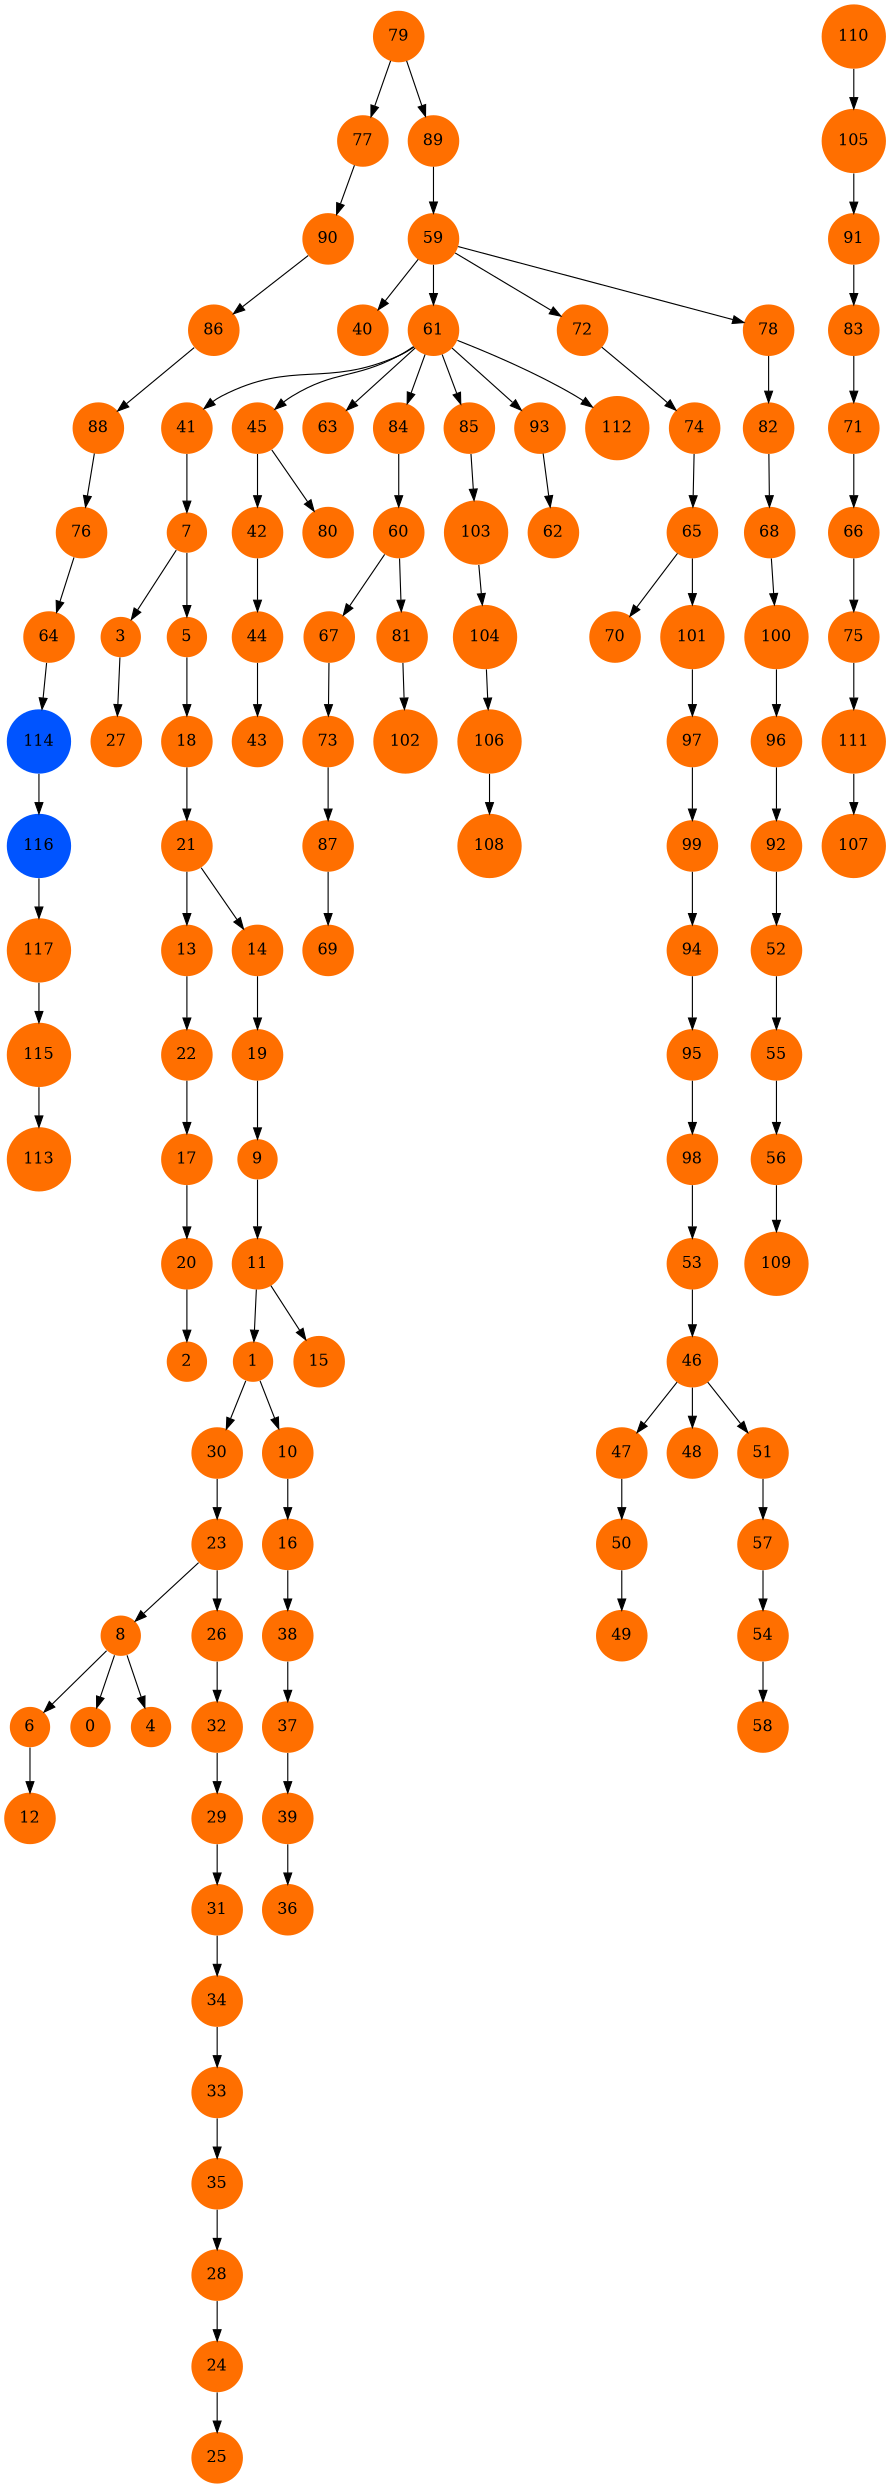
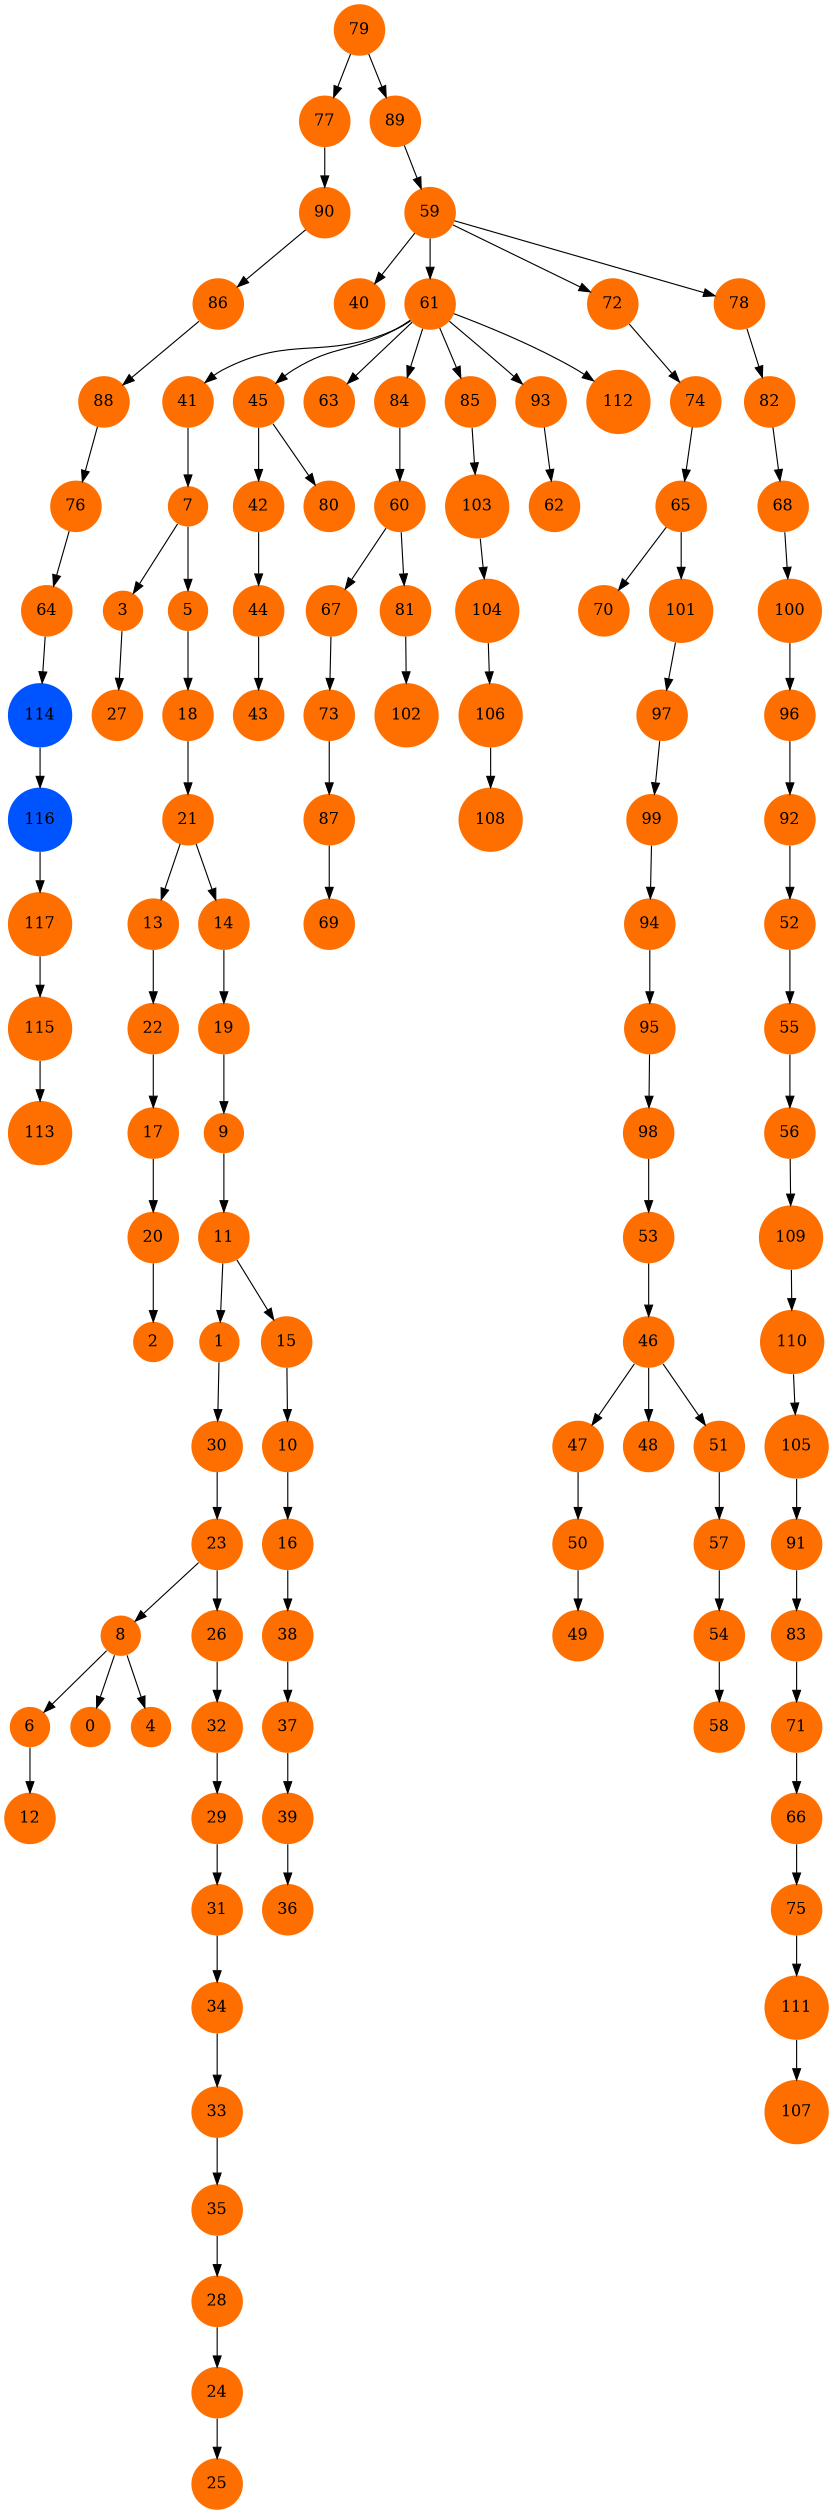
edge "109" -> "110": added
edge "1" -> "10": now "15" -> "10"
